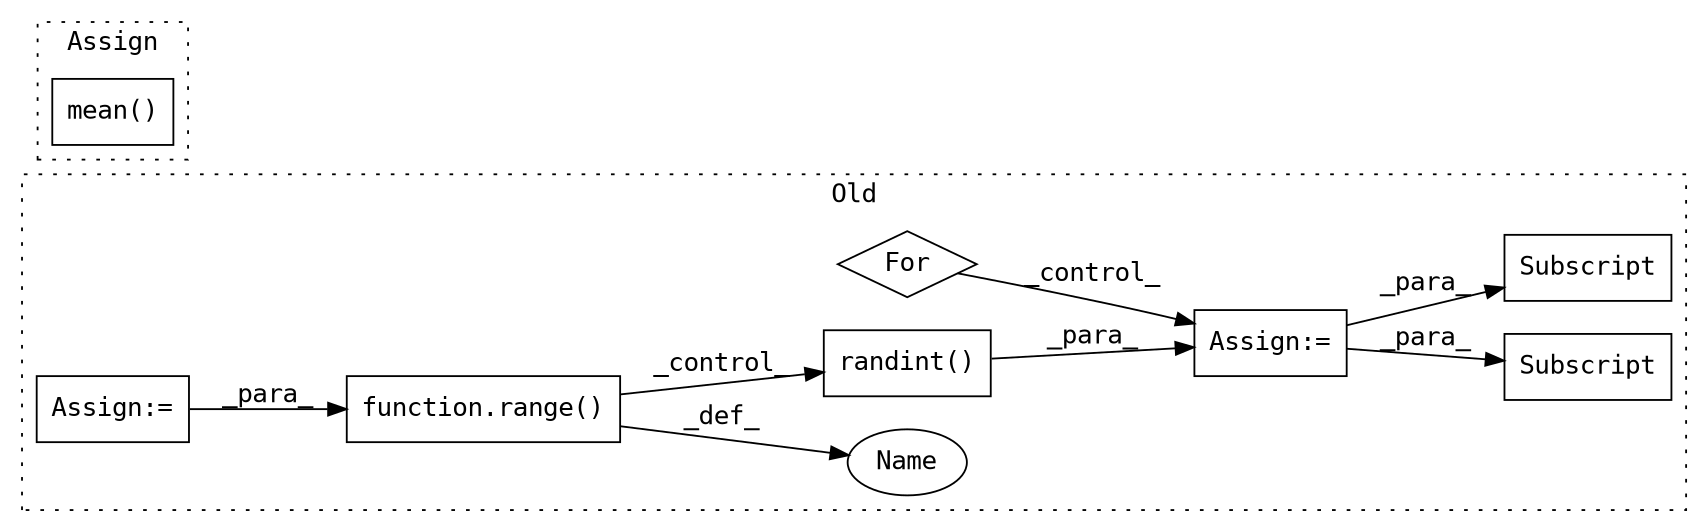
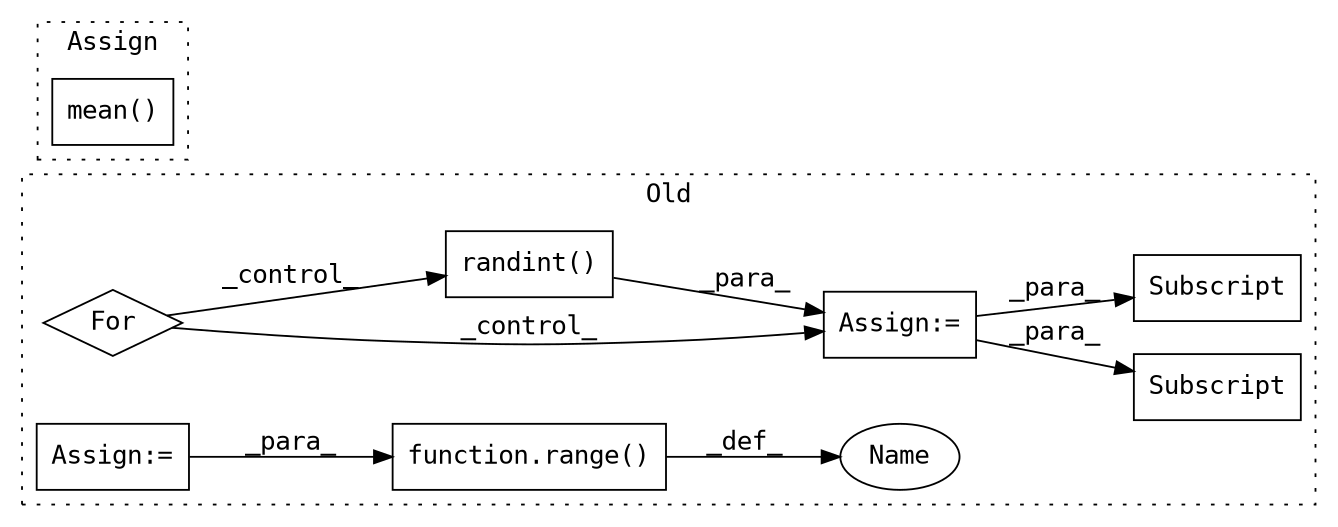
edge "function.range()" -> "randint()": now "For" -> "randint()"
